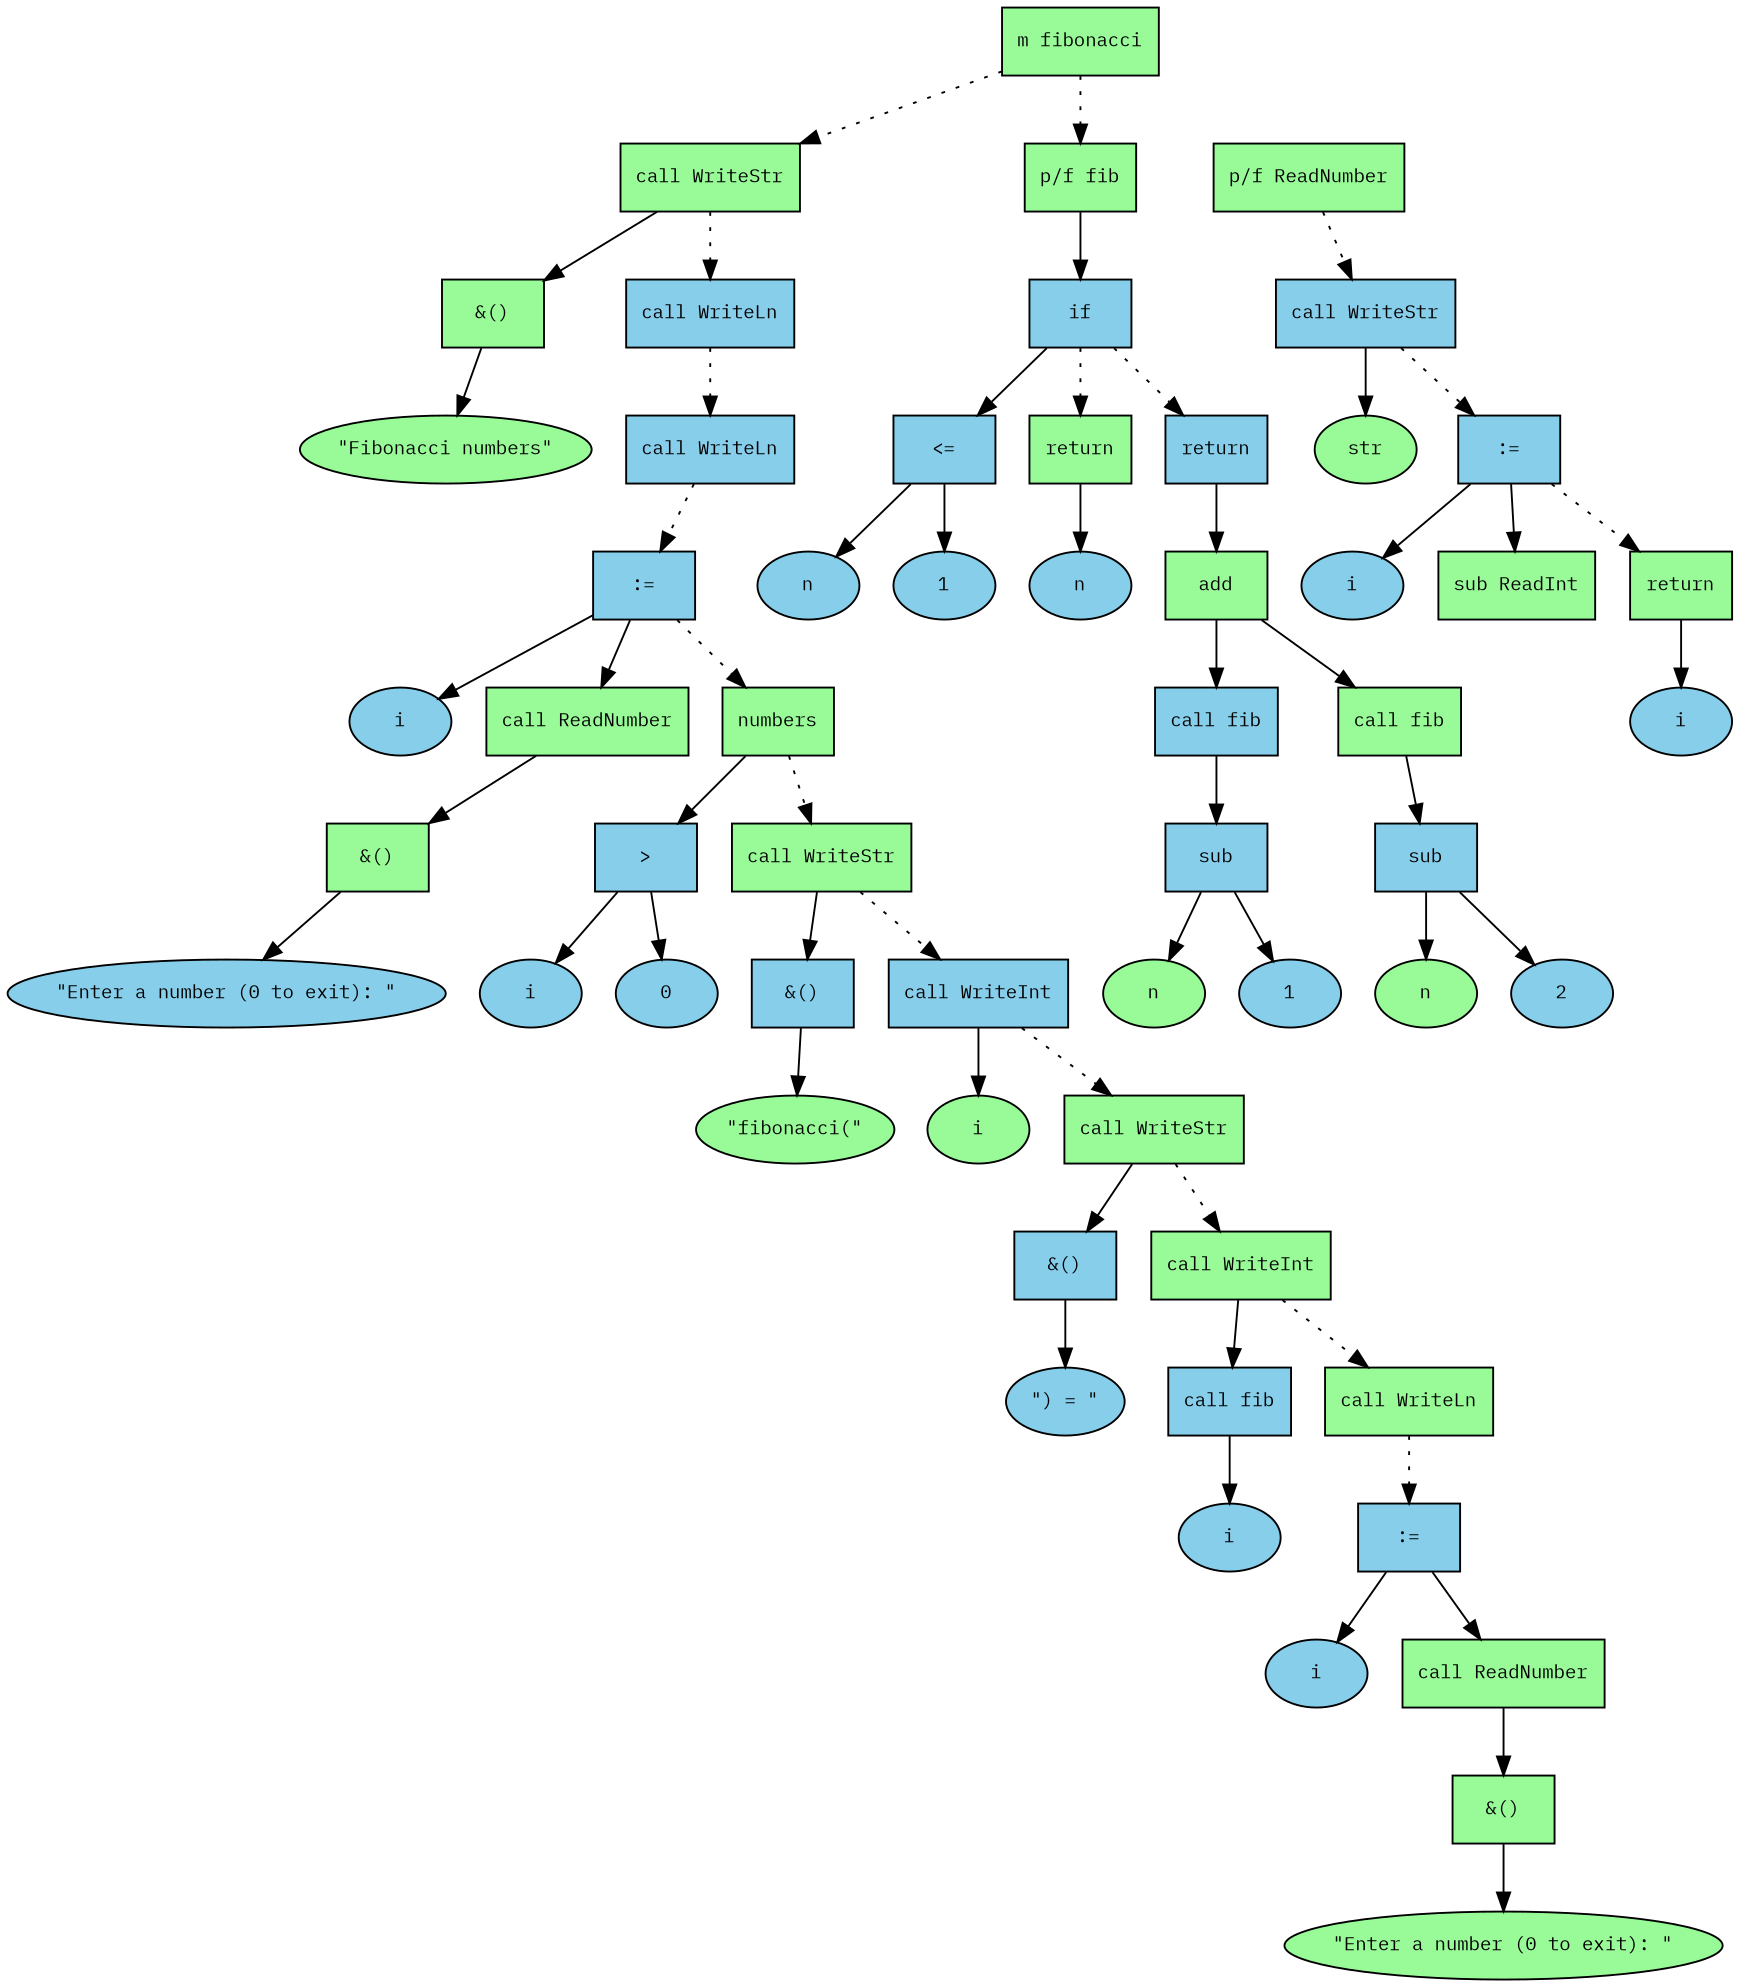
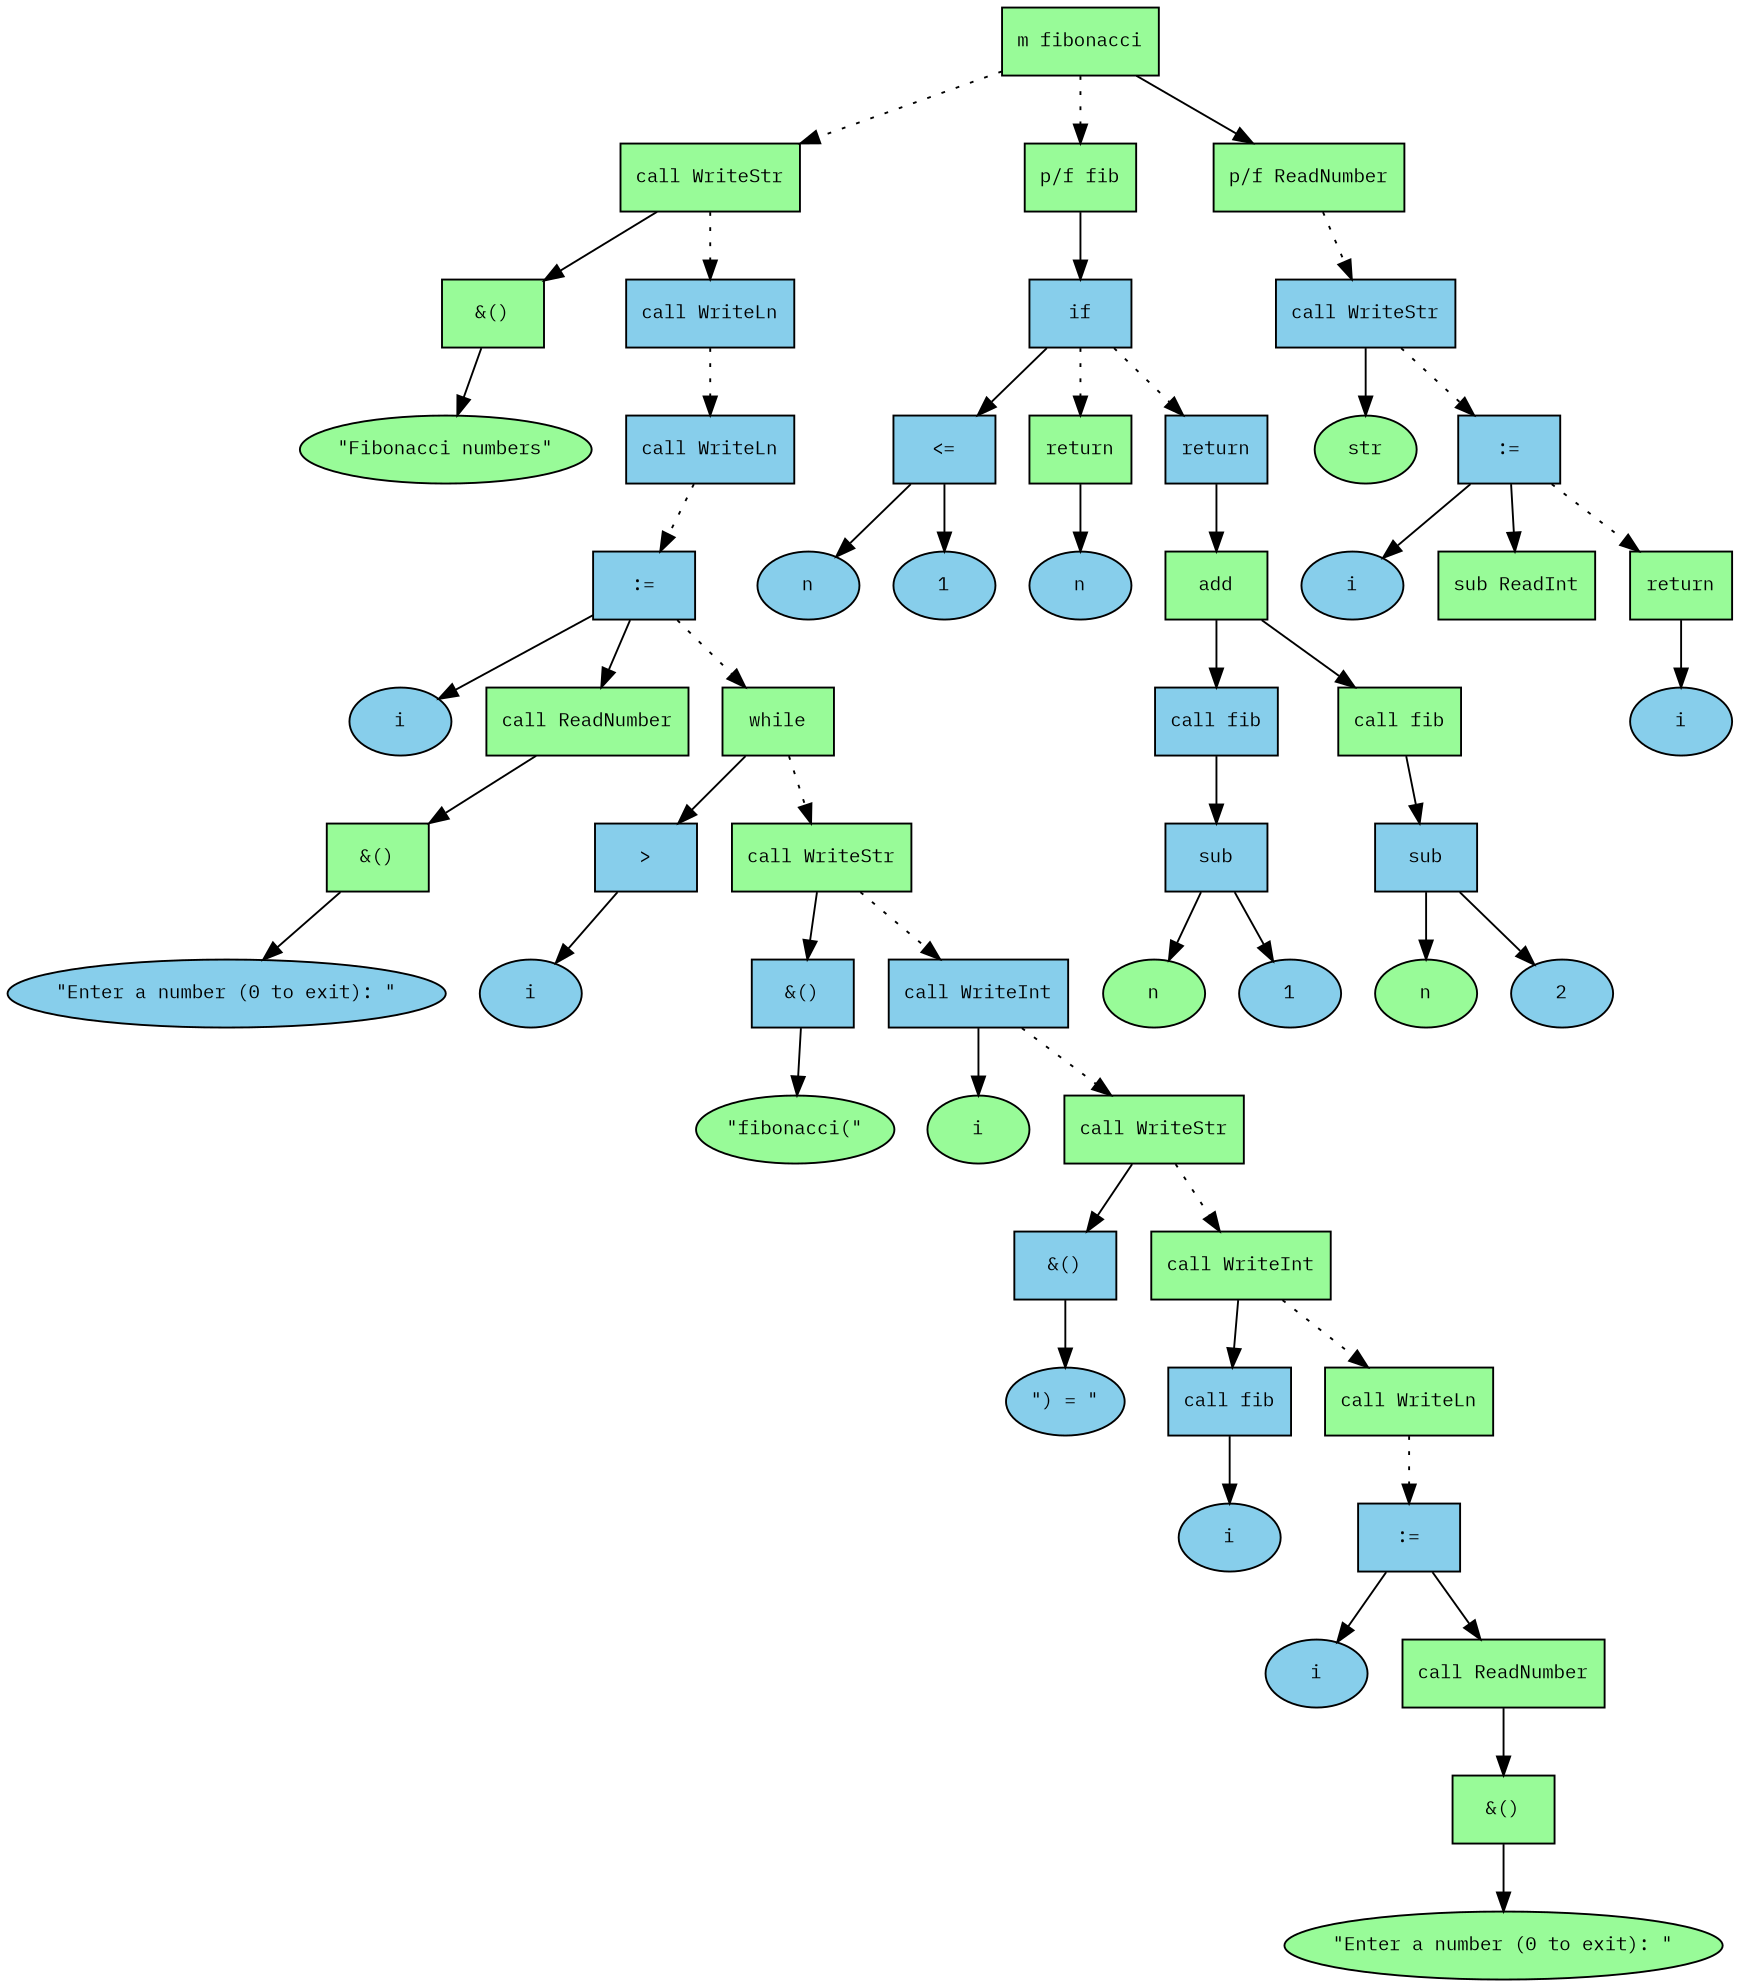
edge "m fibonacci" -> "p/f ReadNumber": added
node "numbers": label "numbers" -> "while"
node "0": removed
